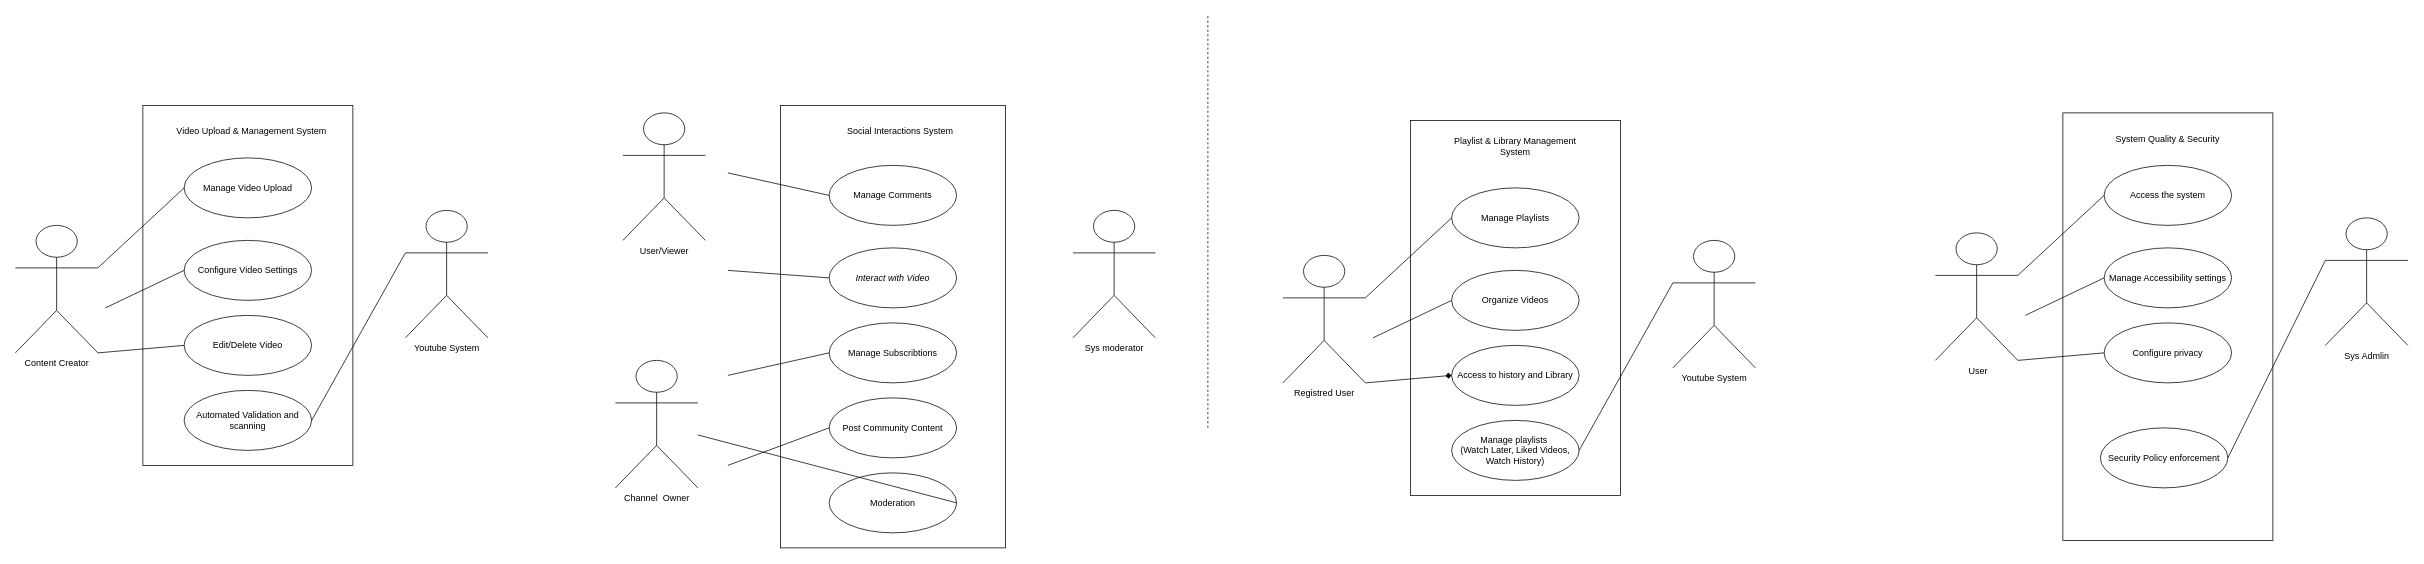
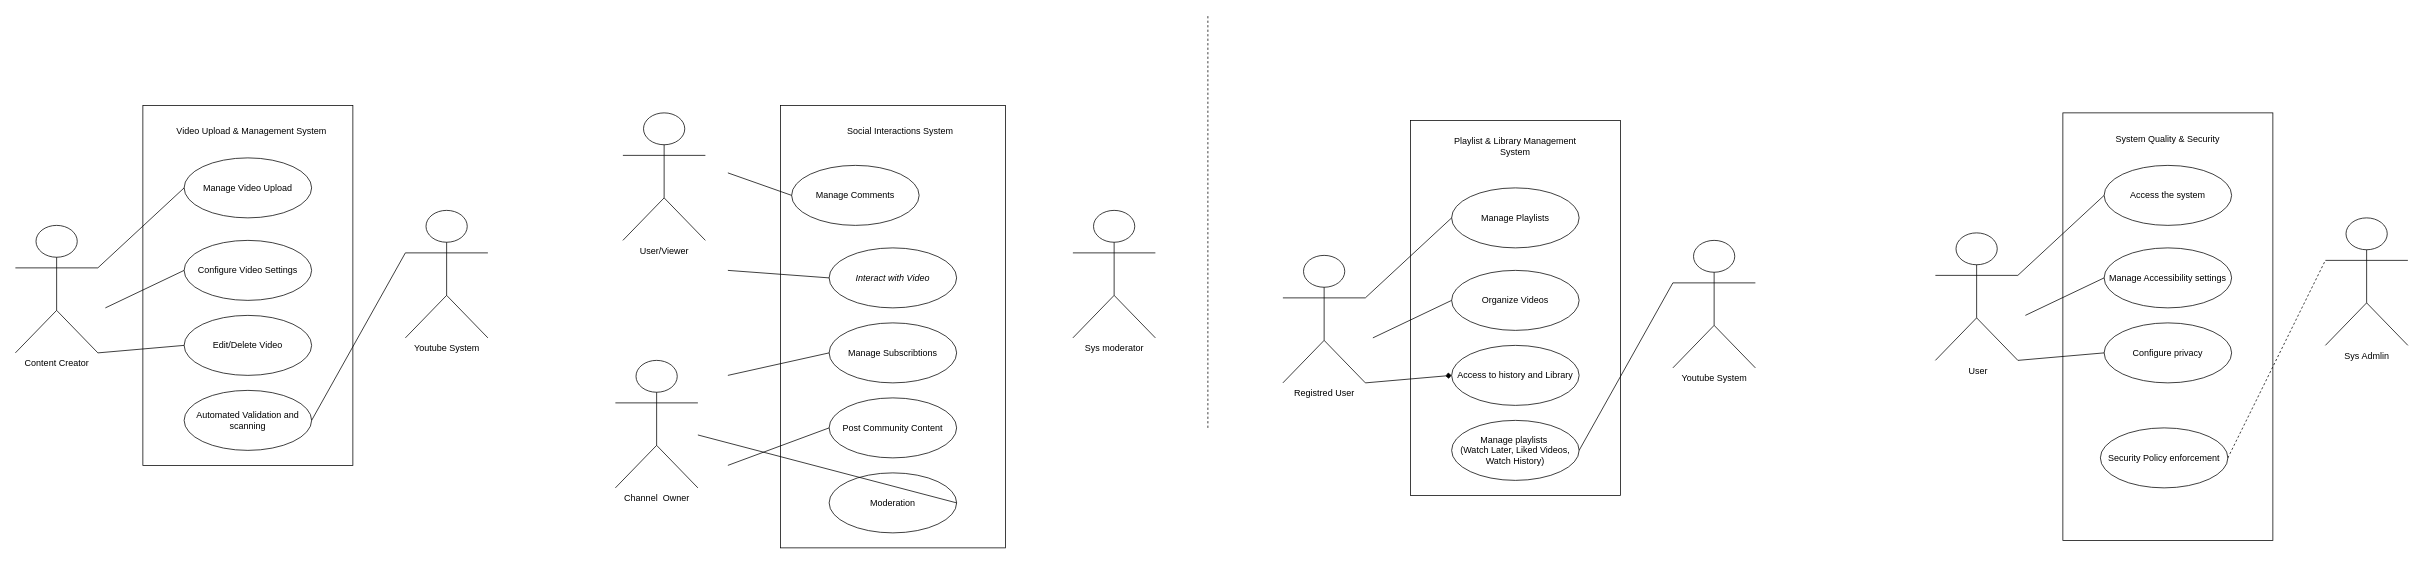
node "Manage Comments": moved (893, 195) -> (855, 195)
edge "Sys Admlin" -- "Security Policy enforcement": style solid -> dashed
